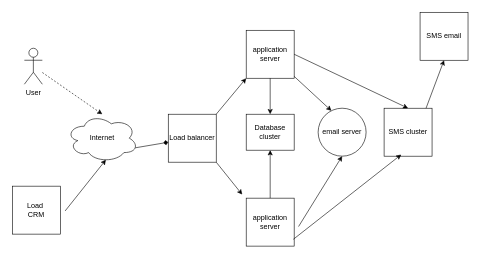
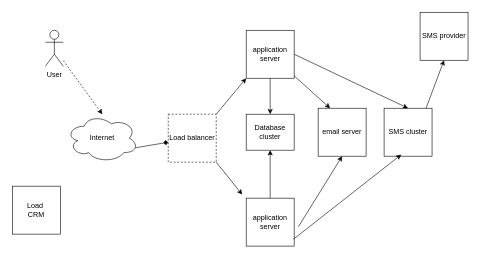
node "SMS email": label "SMS email" -> "SMS provider"
node "User": moved (33, 66) -> (54, 48)
node "email server": shape ellipse -> rectangle
node "Load balancer": style solid -> dashed
edge "Load CRM" -> "Internet": removed
